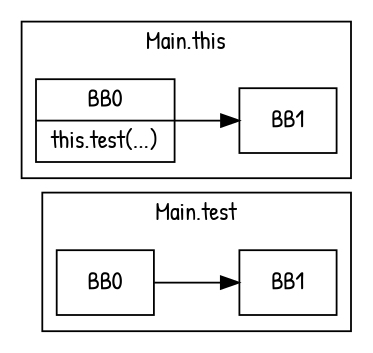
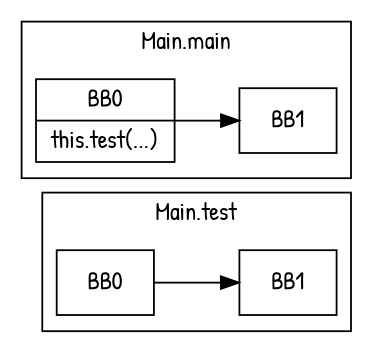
cluster "Main.this": label "Main.this" -> "Main.main"
